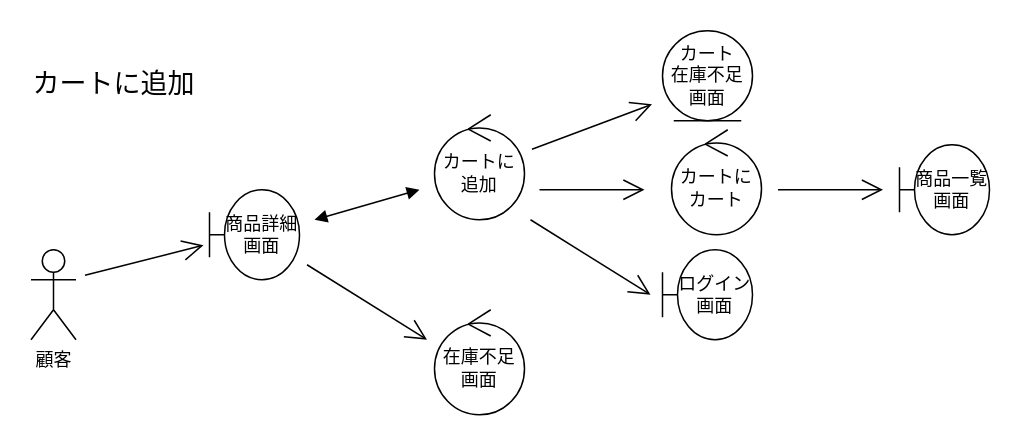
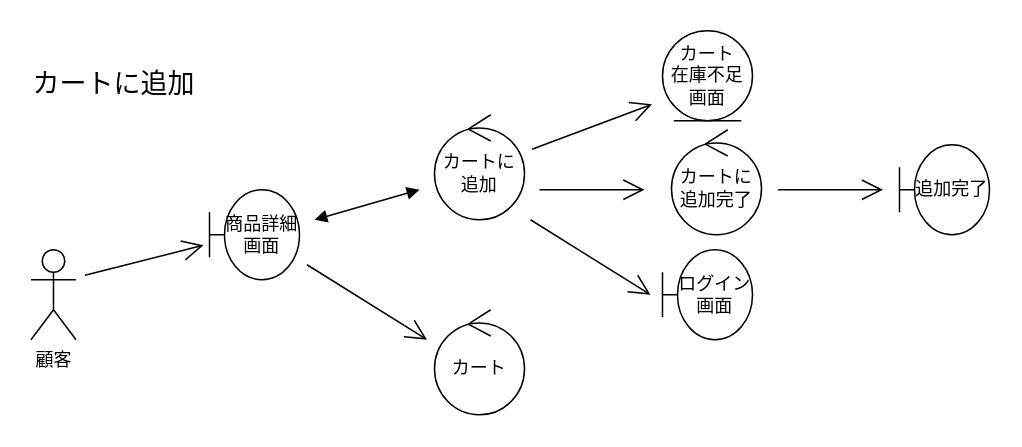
node "カートに カート": label "カートに カート" -> "カートに 追加完了"
node "商品一覧画面": label "商品一覧画面" -> "追加完了"
node "在庫不足画面": label "在庫不足画面" -> "カート"
